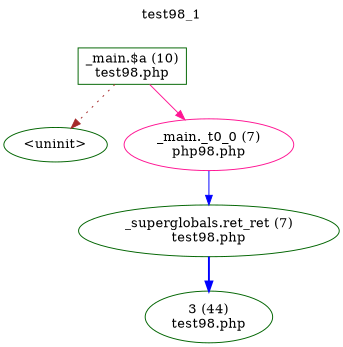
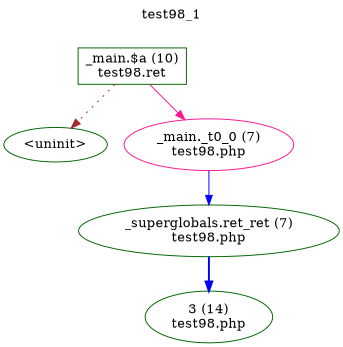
node "_main.$a (10) test98.php": label "_main.$a (10) test98.php" -> "_main.$a (10) test98.ret"
node "_main._t0_0 (7) php98.php": label "_main._t0_0 (7) php98.php" -> "_main._t0_0 (7) test98.php"
node "3 (44) test98.php": label "3 (44) test98.php" -> "3 (14) test98.php"
